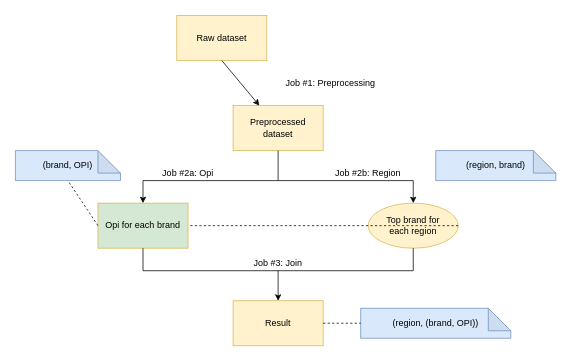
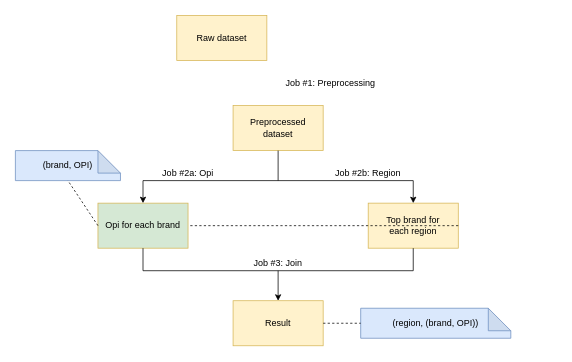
edge "Raw dataset" -> "Preprocessed dataset": removed
node "(region, brand)": removed
node "Top brand for each region": shape ellipse -> rectangle
